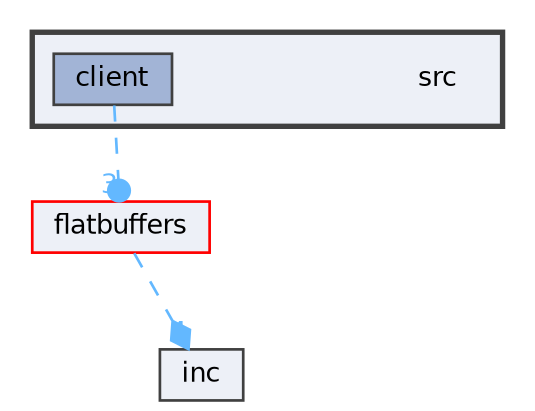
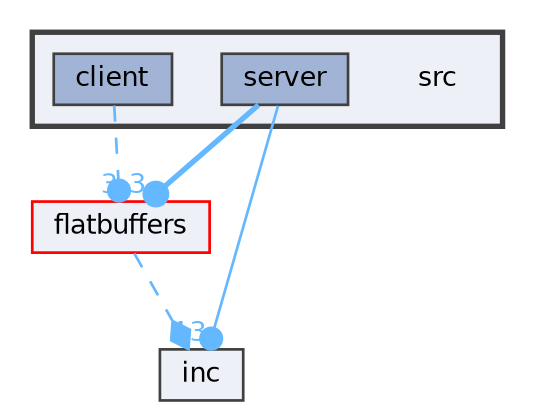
node "server": added
